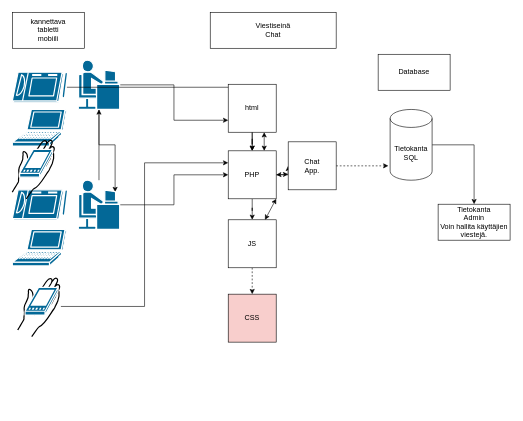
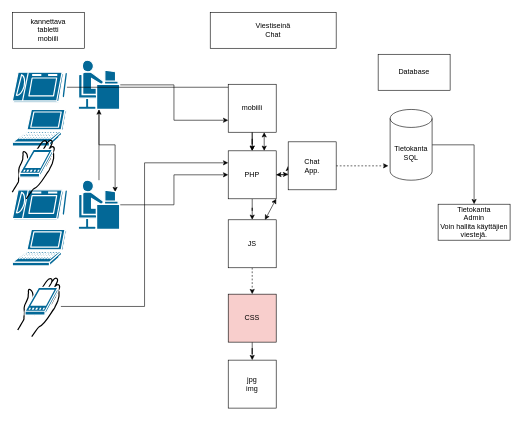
node "html": label "html" -> "mobiili"
edge "CSS" -> "jpg img": added
node "jpg img": added
